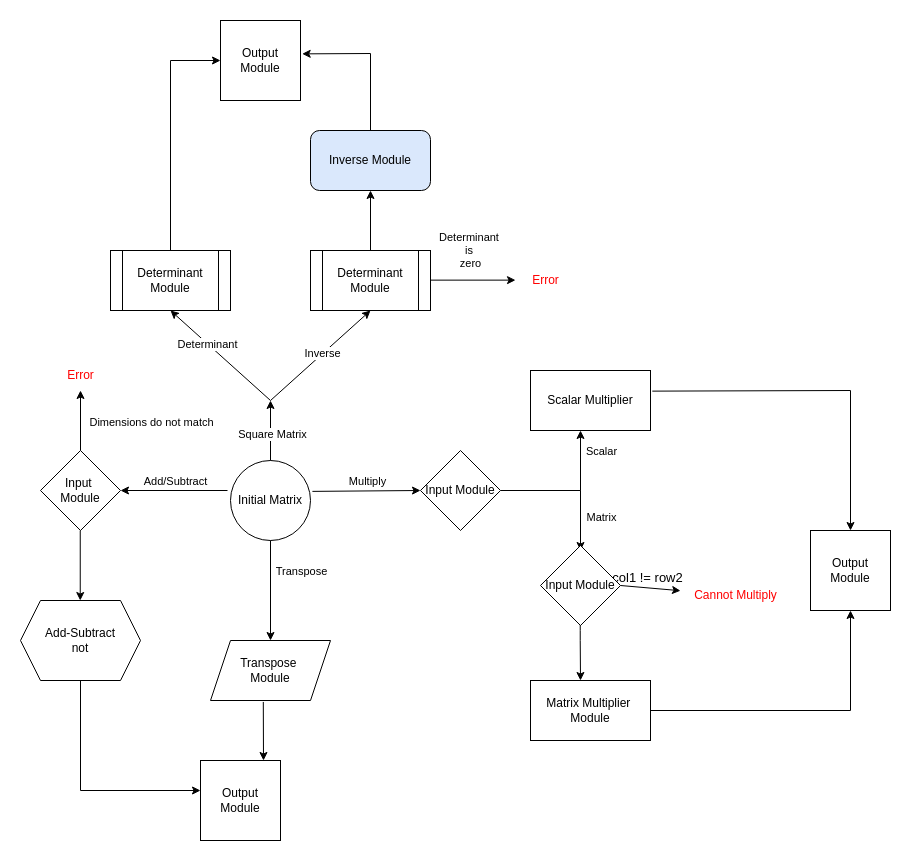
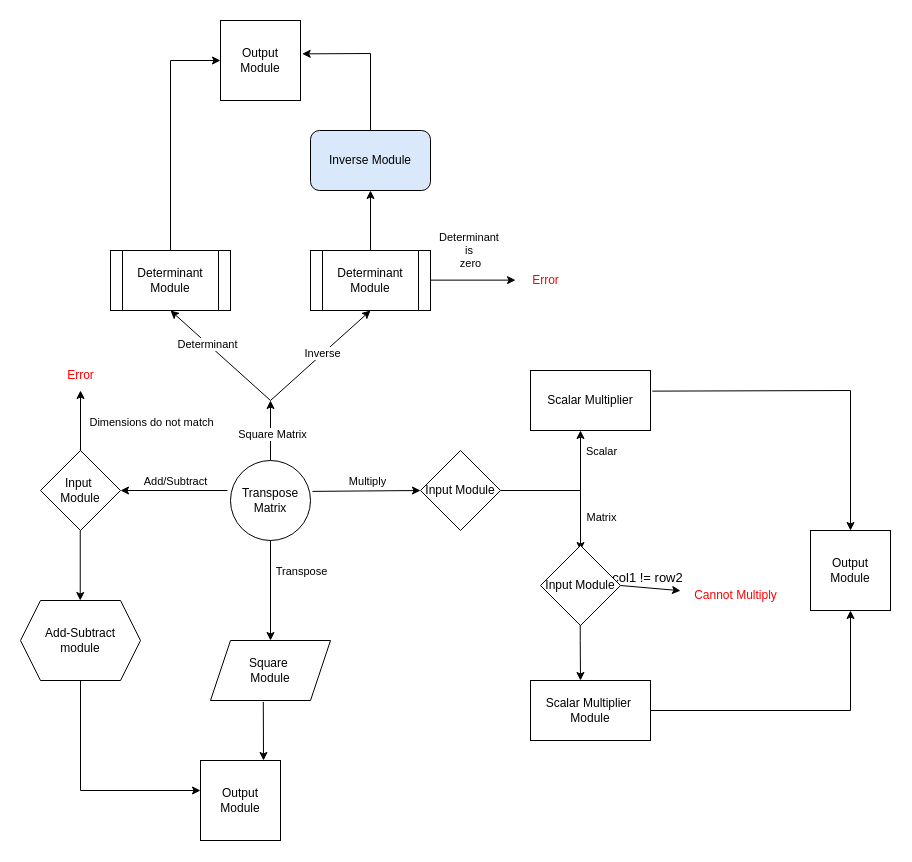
node "Initial Matrix": label "Initial Matrix" -> "Transpose Matrix"
node "Add-Subtract not": label "Add-Subtract not" -> "Add-Subtract module"
node "Transpose Module": label "Transpose Module" -> "Square Module"
node "Matrix Multiplier Module": label "Matrix Multiplier Module" -> "Scalar Multiplier Module"
